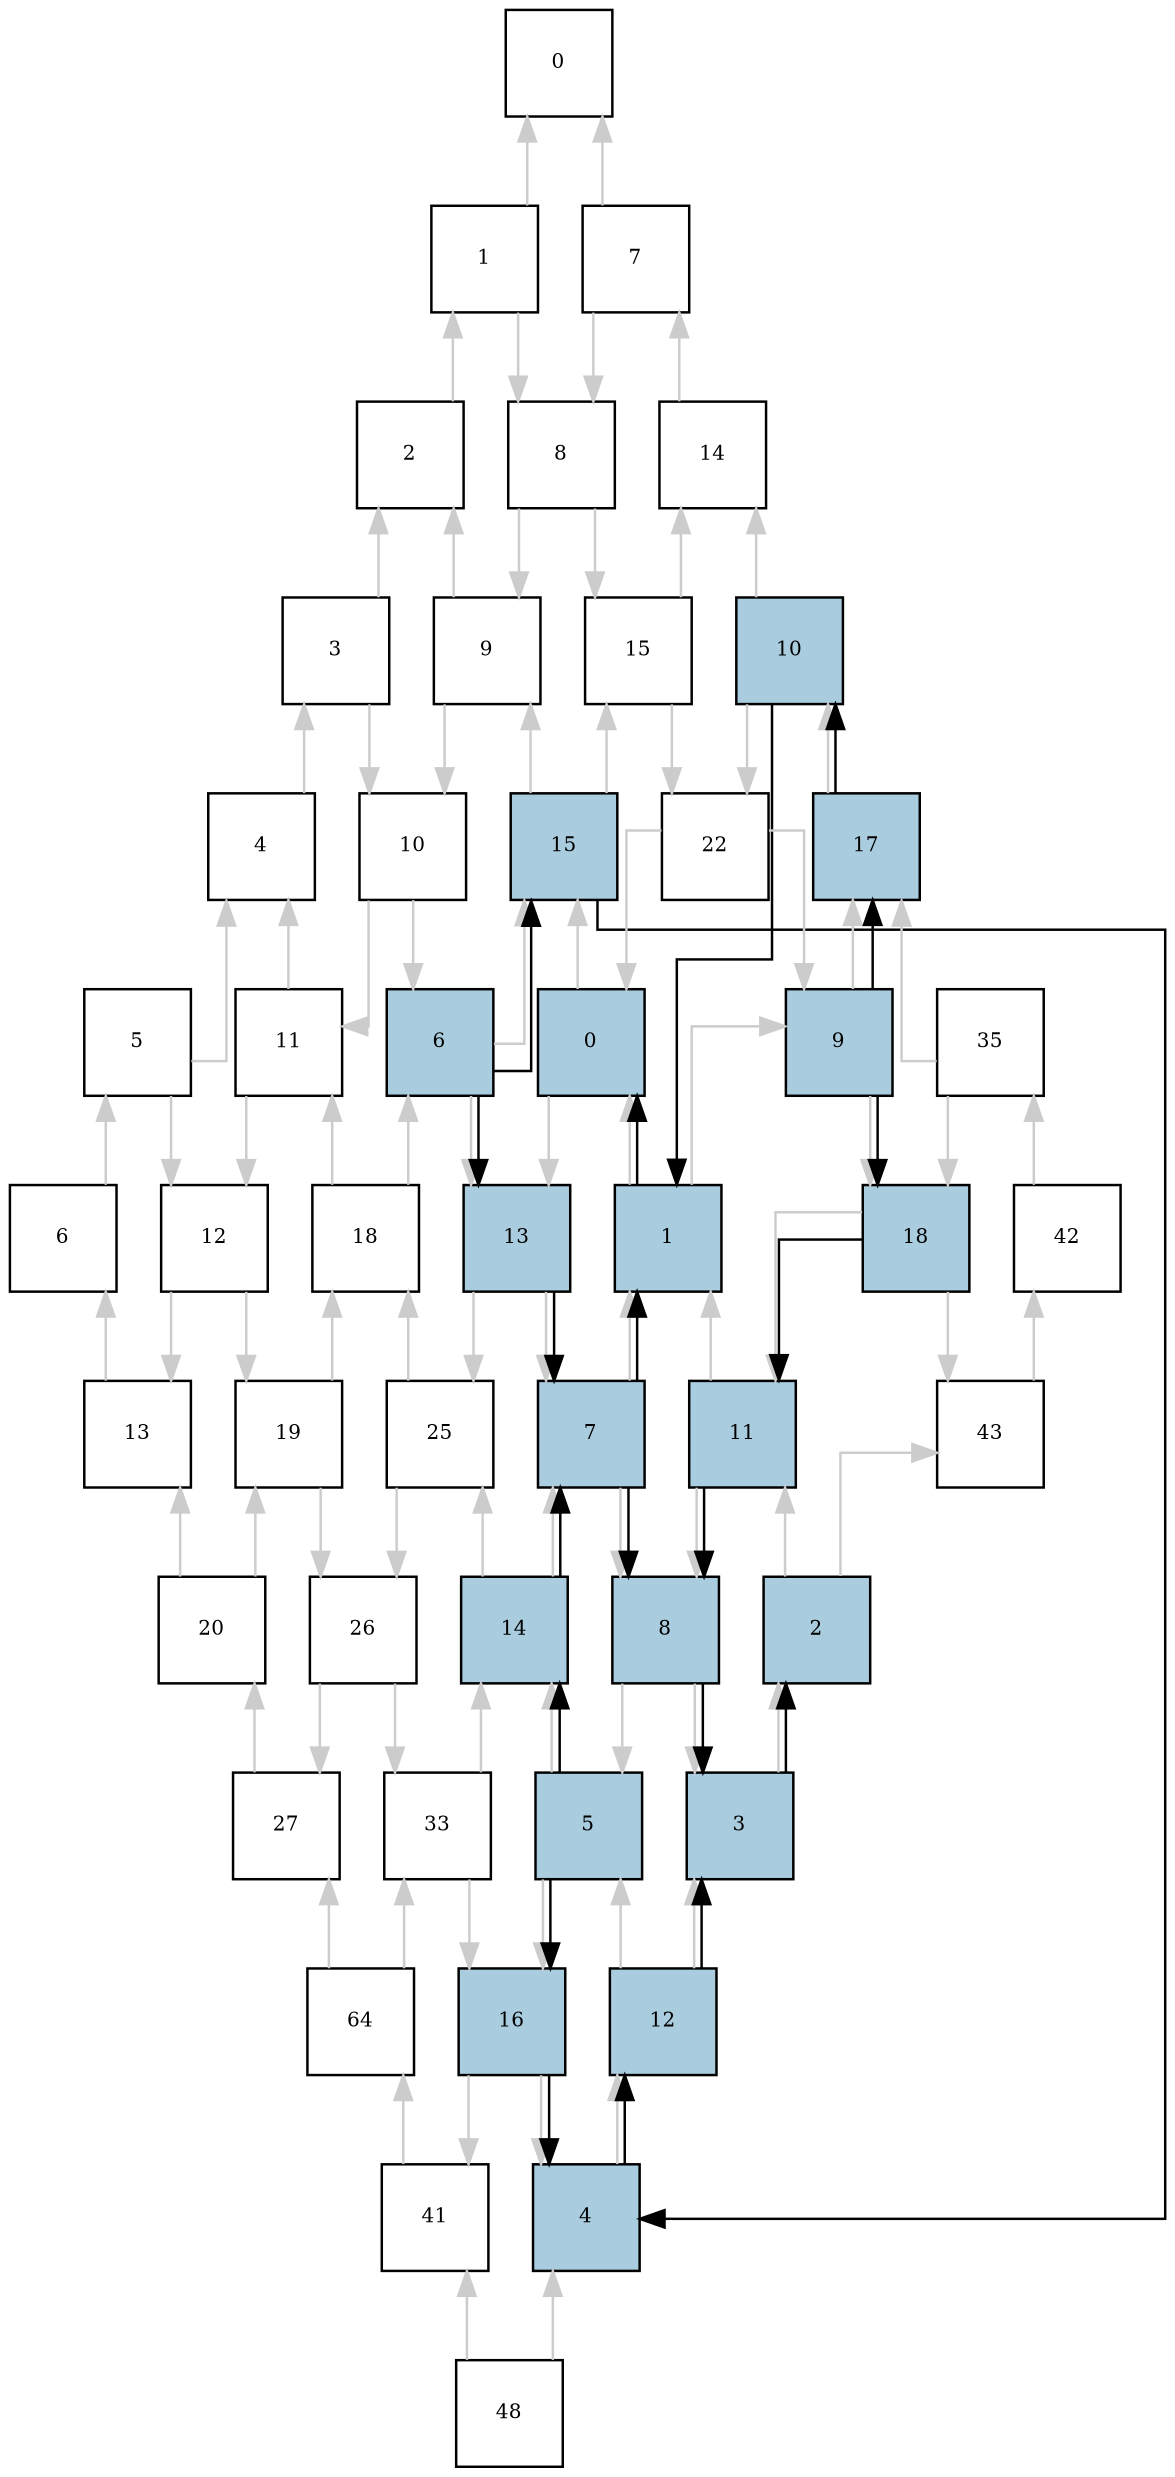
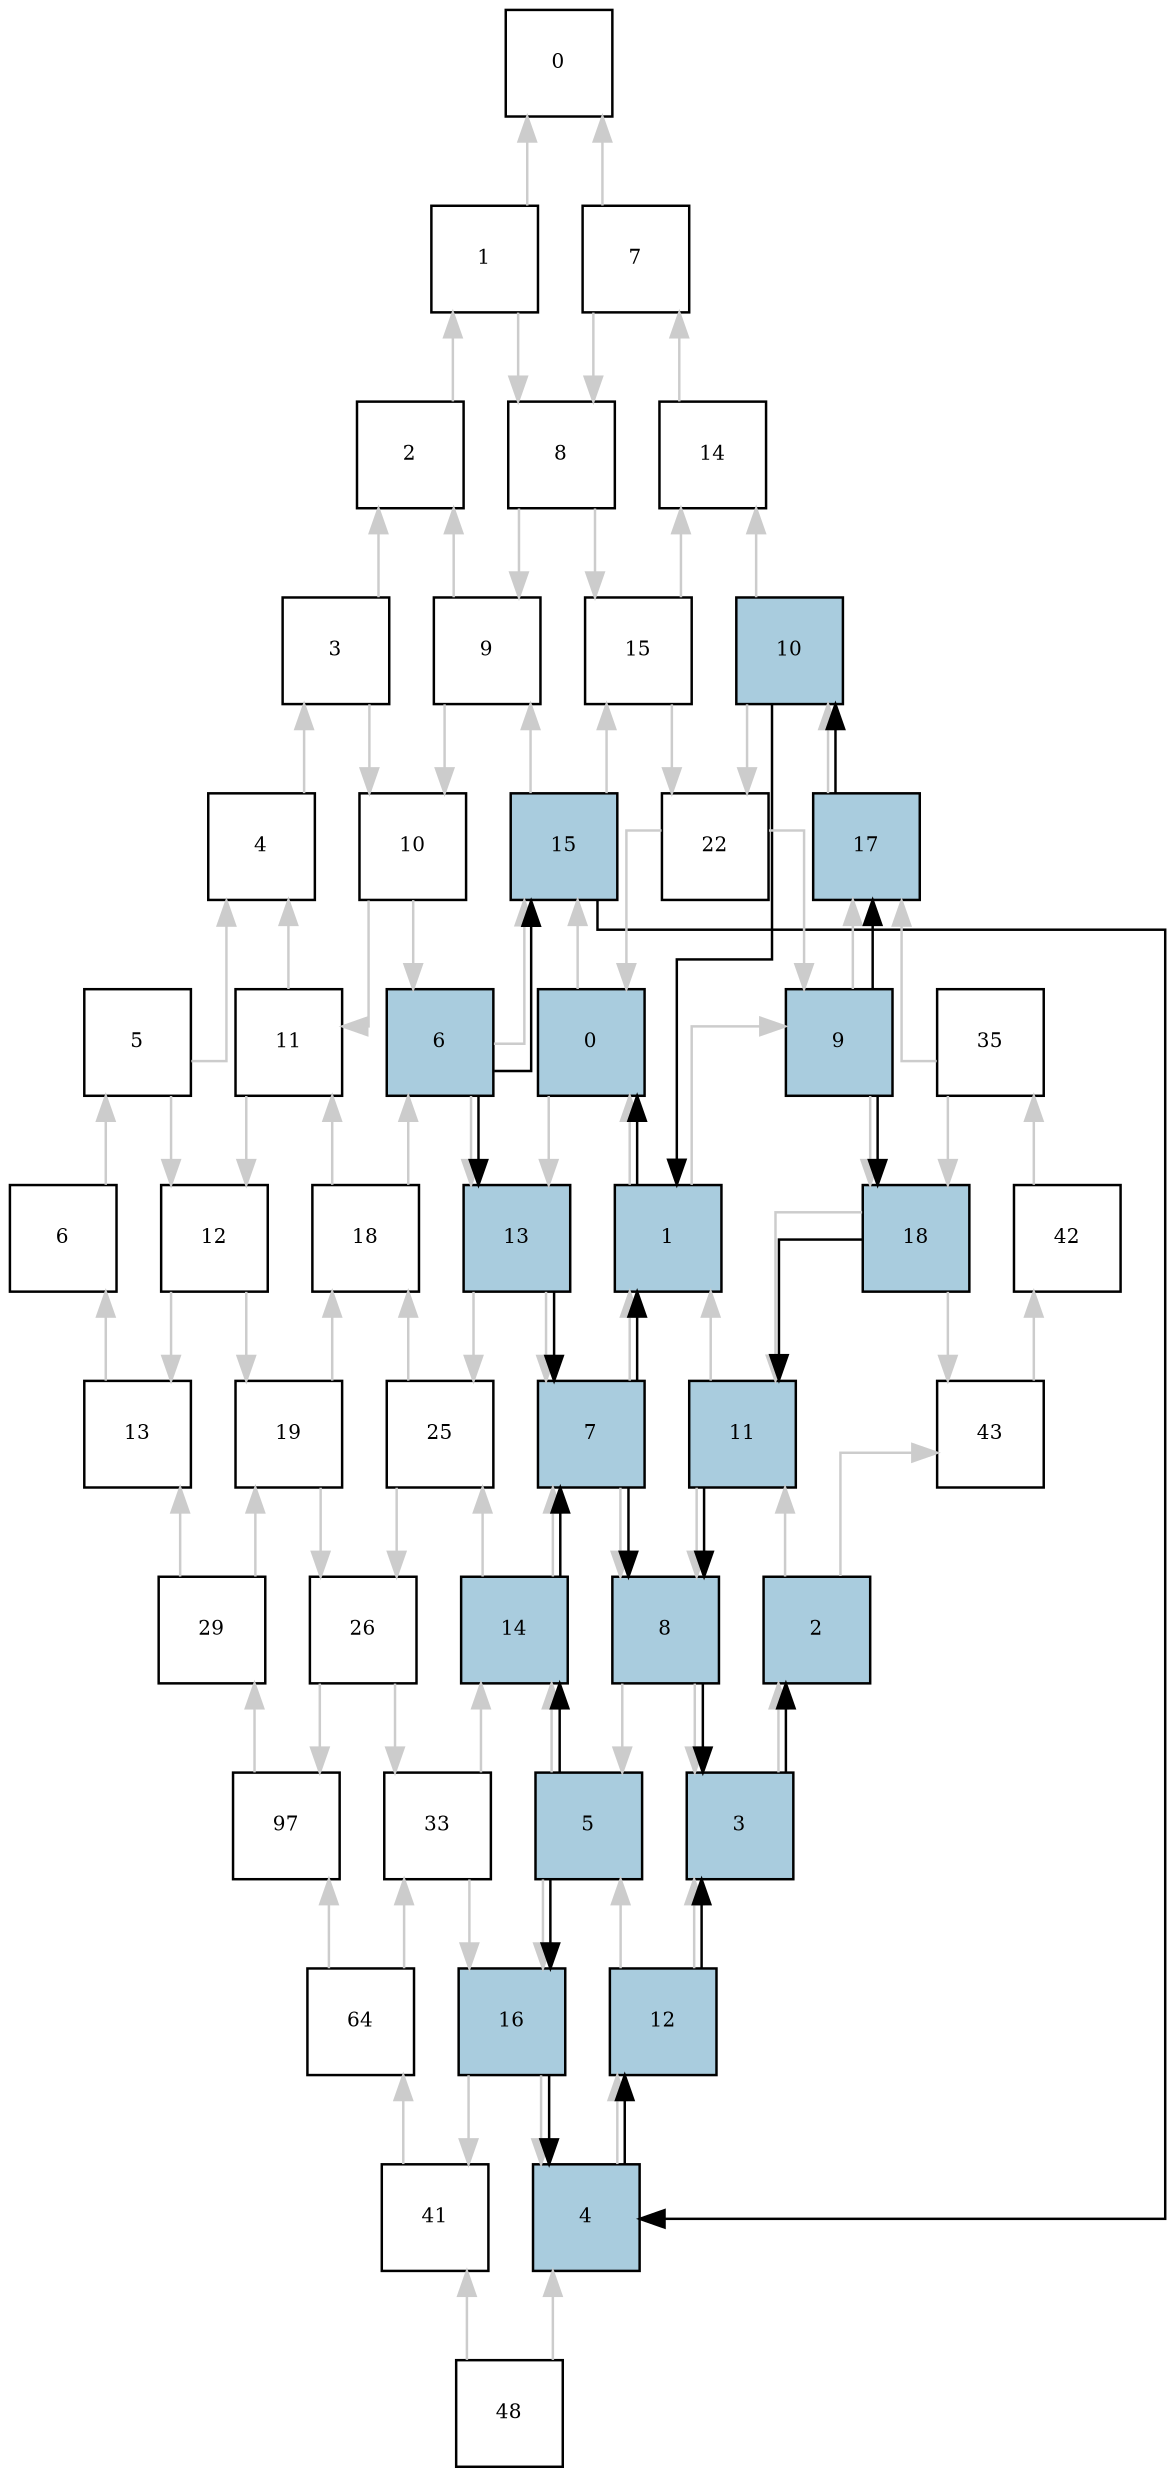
node "20": label "20" -> "29"
node "27": label "27" -> "97"
